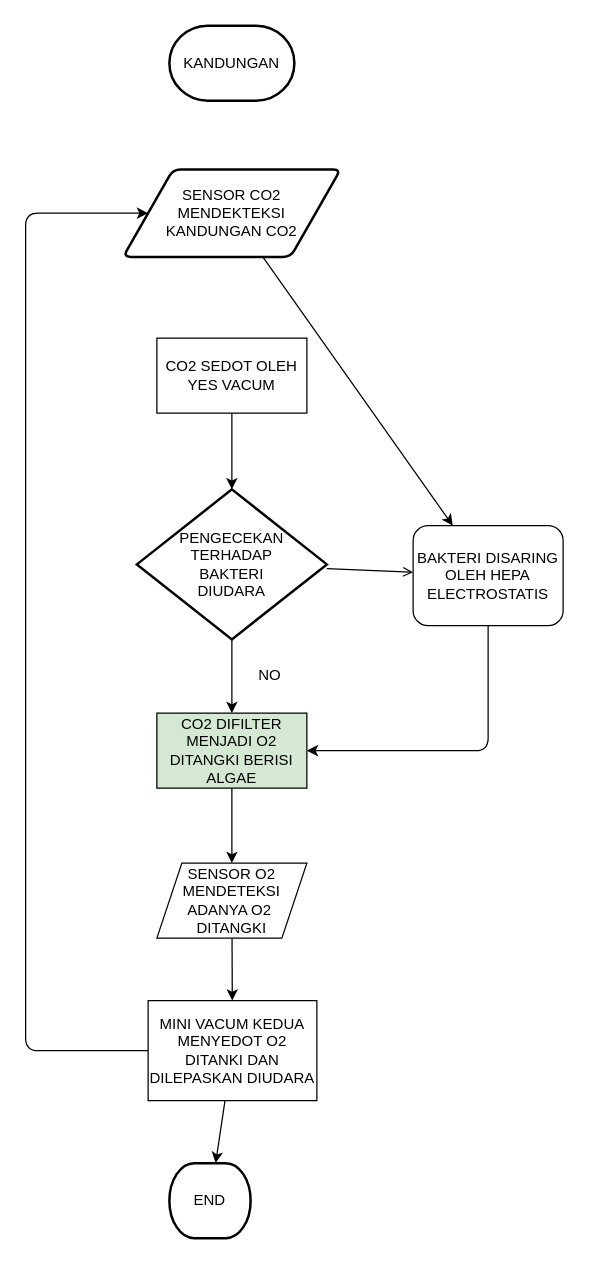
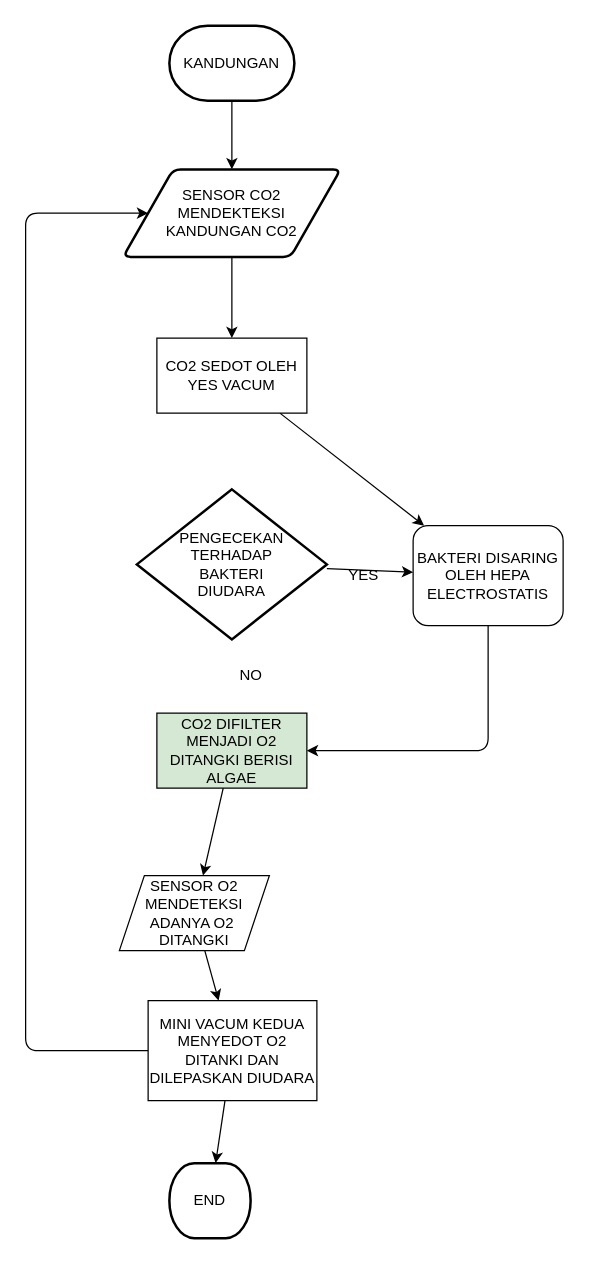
edge "KANDUNGAN" -> "SENSOR CO2 MENDEKTEKSI KANDUNGAN CO2": added
edge "SENSOR CO2 MENDEKTEKSI KANDUNGAN CO2" -> "BAKTERI DISARING OLEH HEPA ELECTROSTATIS": now "SENSOR CO2 MENDEKTEKSI KANDUNGAN CO2" -> "CO2 SEDOT OLEH YES VACUM"
edge "CO2 SEDOT OLEH YES VACUM" -> "PENGECEKAN TERHADAP BAKTERI DIUDARA": now "CO2 SEDOT OLEH YES VACUM" -> "BAKTERI DISARING OLEH HEPA ELECTROSTATIS"
edge "PENGECEKAN TERHADAP BAKTERI DIUDARA" -> "BAKTERI DISARING OLEH HEPA ELECTROSTATIS": arrowhead open -> classic
node "YES": added
edge "PENGECEKAN TERHADAP BAKTERI DIUDARA" -> "CO2 DIFILTER MENJADI O2 DITANGKI BERISI ALGAE": removed
node "NO": moved (269, 676) -> (251, 676)
node "SENSOR O2 MENDETEKSI ADANYA O2 DITANGKI": moved (232, 901) -> (194, 913)
